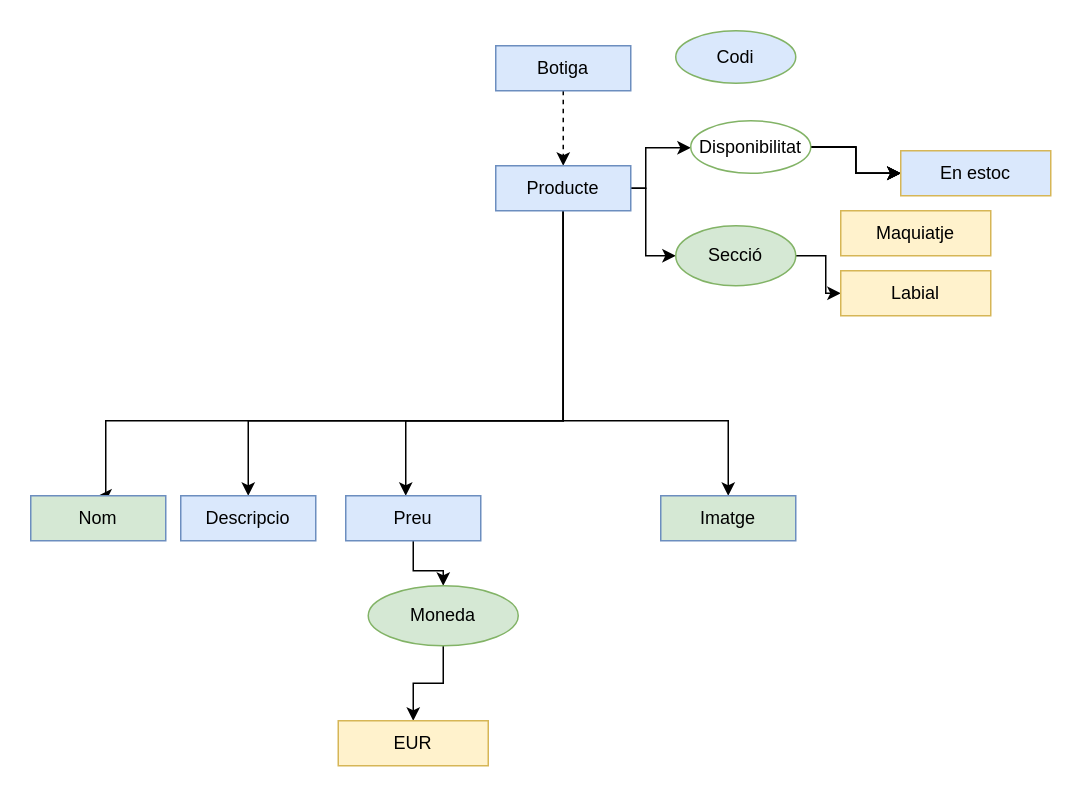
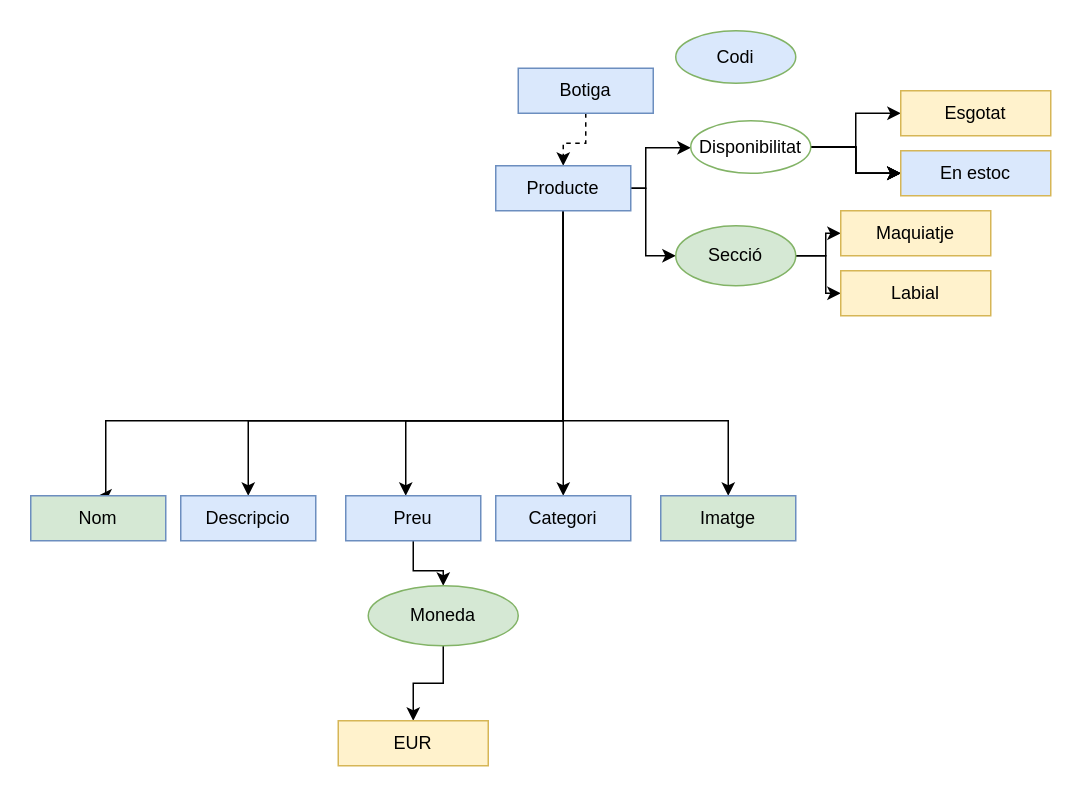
node "Botiga": moved (563, 68) -> (586, 91)
edge "Disponibilitat" -> "Esgotat": added
node "Esgotat": added
edge "Secció" -> "Maquiatje": added
edge "Producte" -> "Categori": added
node "Categori": added
